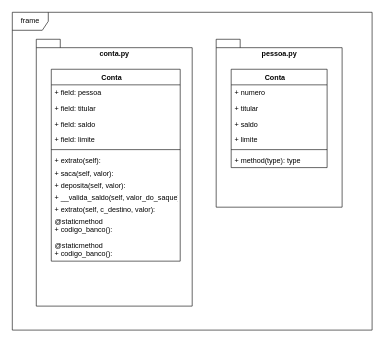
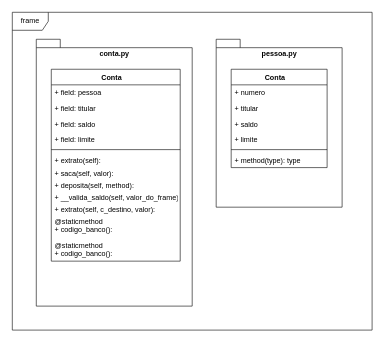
node "+ deposita(self, valor):": label "+ deposita(self, valor):" -> "+ deposita(self, method):"
node "+ __valida_saldo(self, valor_do_saque):": label "+ __valida_saldo(self, valor_do_saque):" -> "+ __valida_saldo(self, valor_do_frame):"
